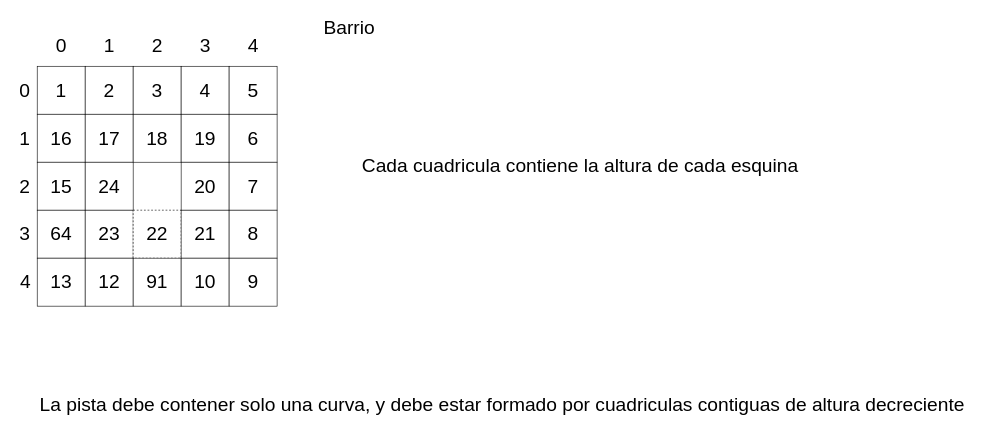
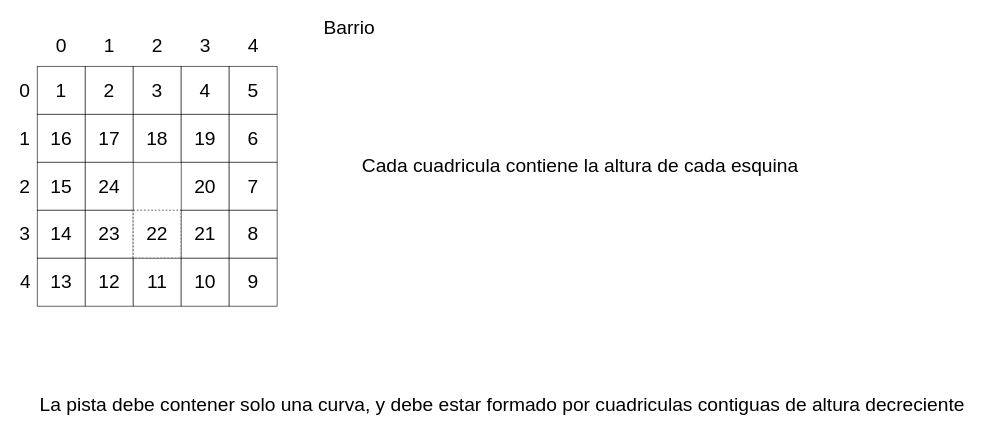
node "64": label "64" -> "14"
node "91": label "91" -> "11"
